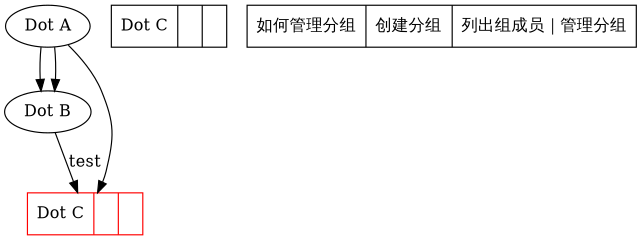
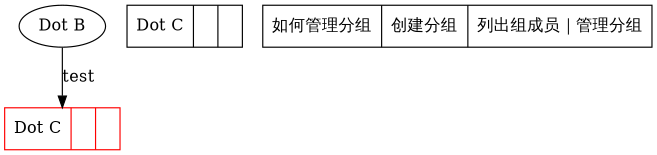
node "Dot A": removed
